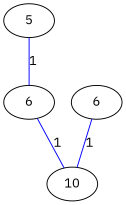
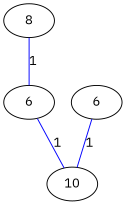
node "5": label "5" -> "8"
